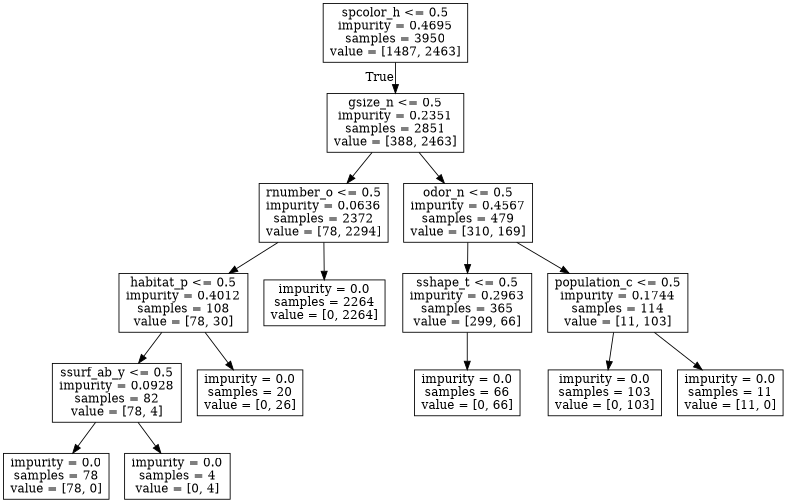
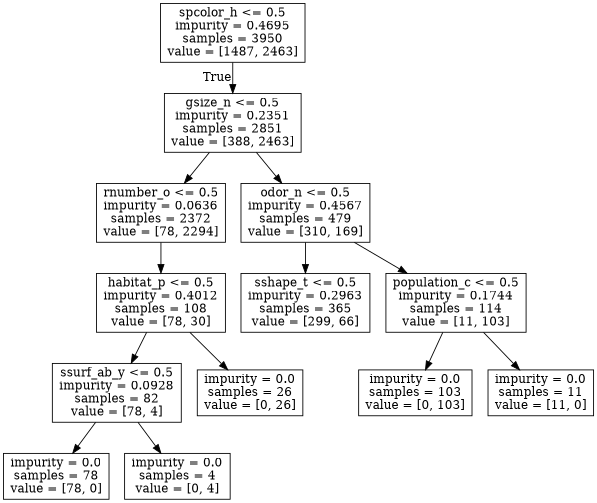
node "impurity = 0.0 samples = 2264 value = [0, 2264]": removed
node "impurity = 0.0 samples = 20 value = [0, 26]": label "impurity = 0.0 samples = 20 value = [0, 26]" -> "impurity = 0.0 samples = 26 value = [0, 26]"
node "impurity = 0.0 samples = 66 value = [0, 66]": removed
